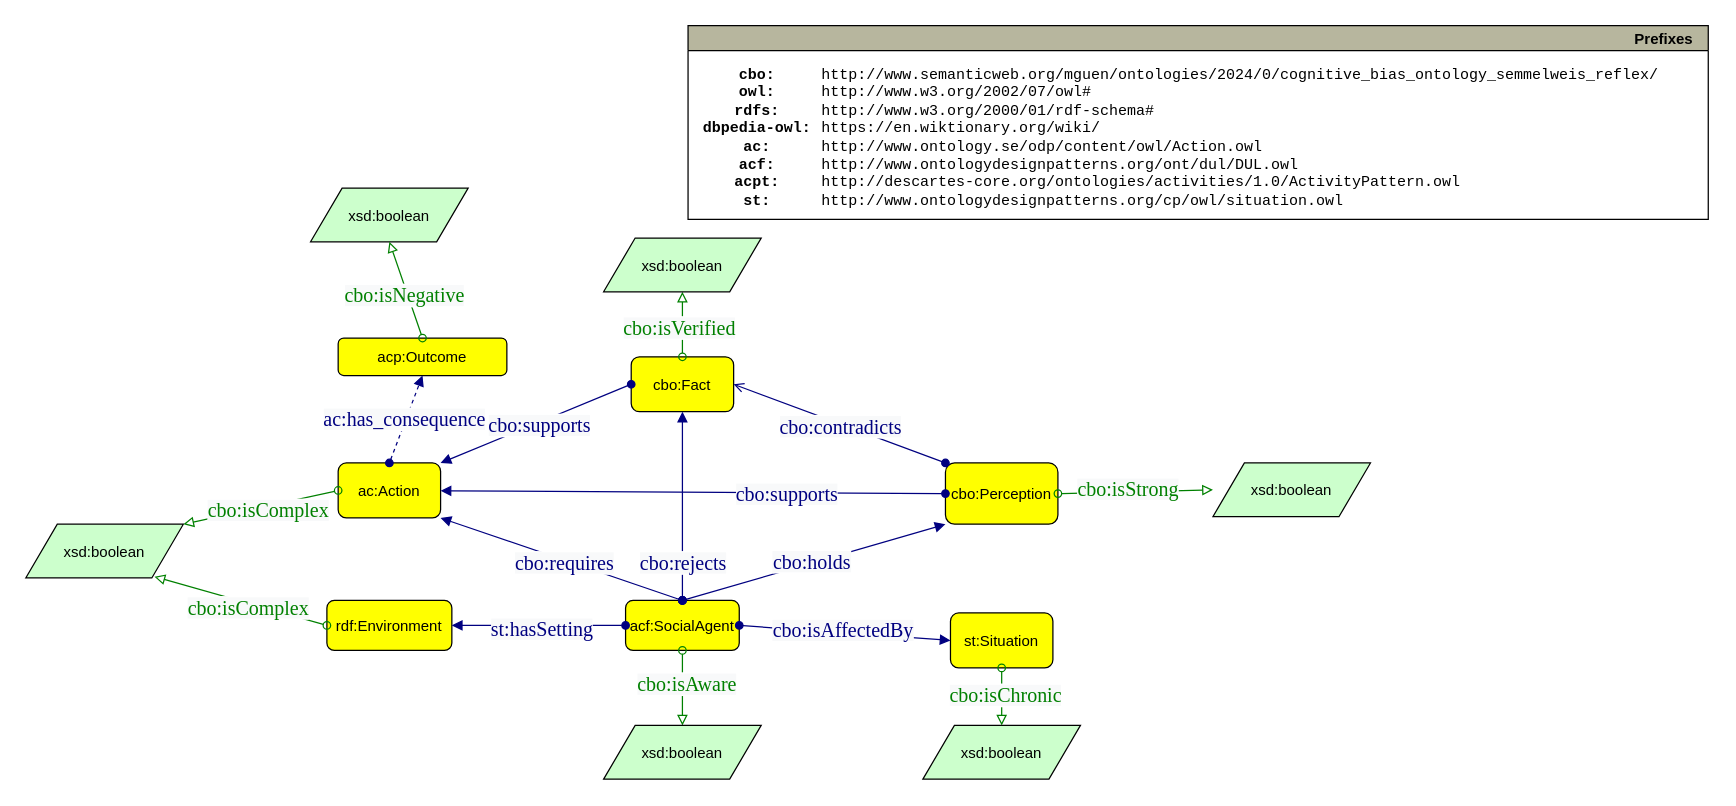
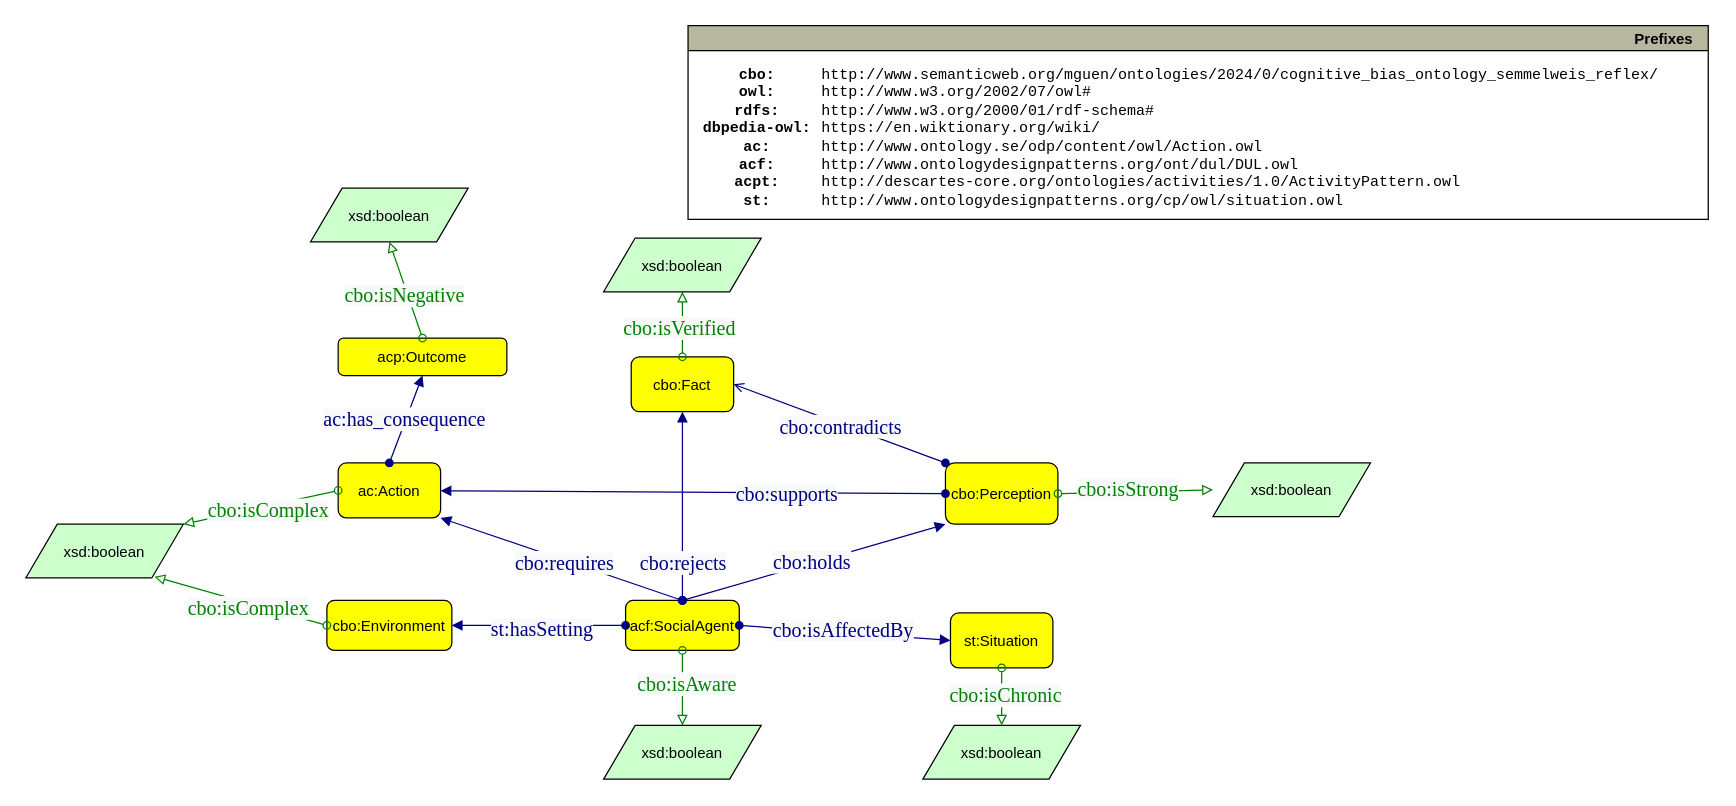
edge "cbo:Fact" -- "ac:Action": removed, label "cbo:supports"
edge "acp:Outcome" -- "ac:Action": style dashed -> solid
node "rdf:Environment": label "rdf:Environment" -> "cbo:Environment"
